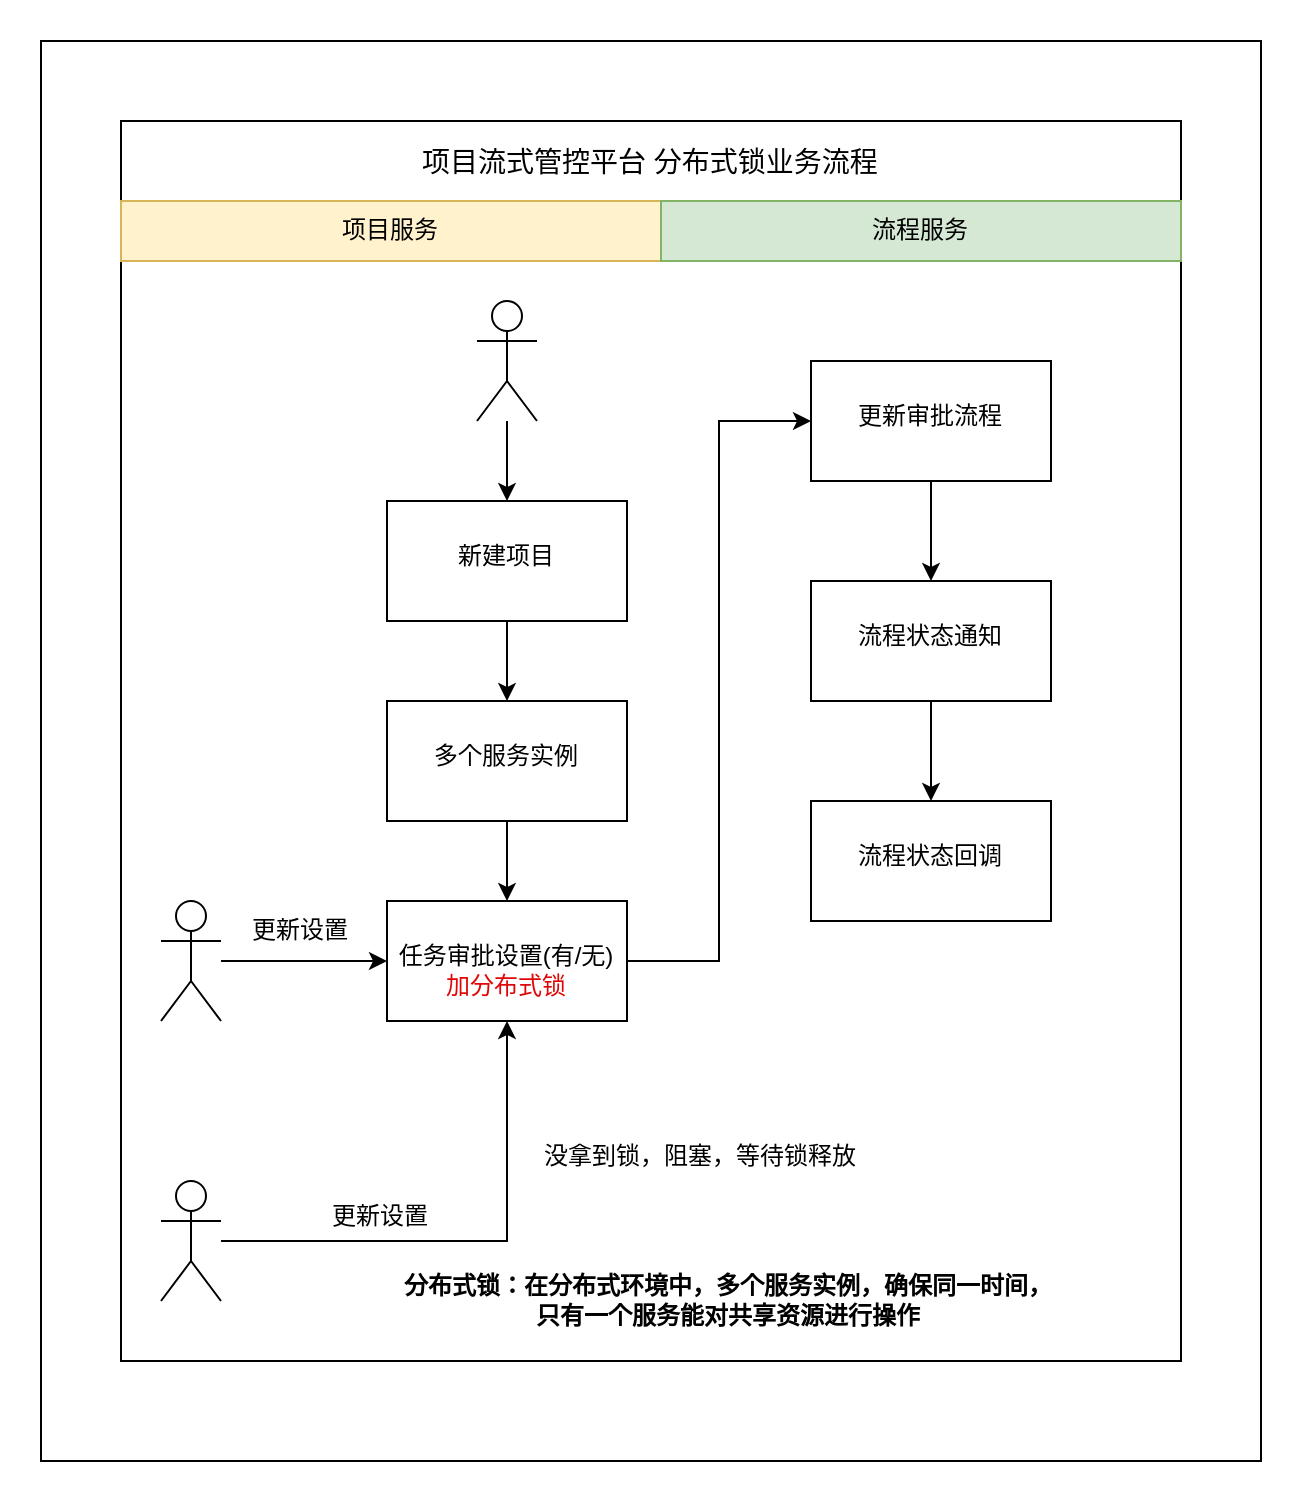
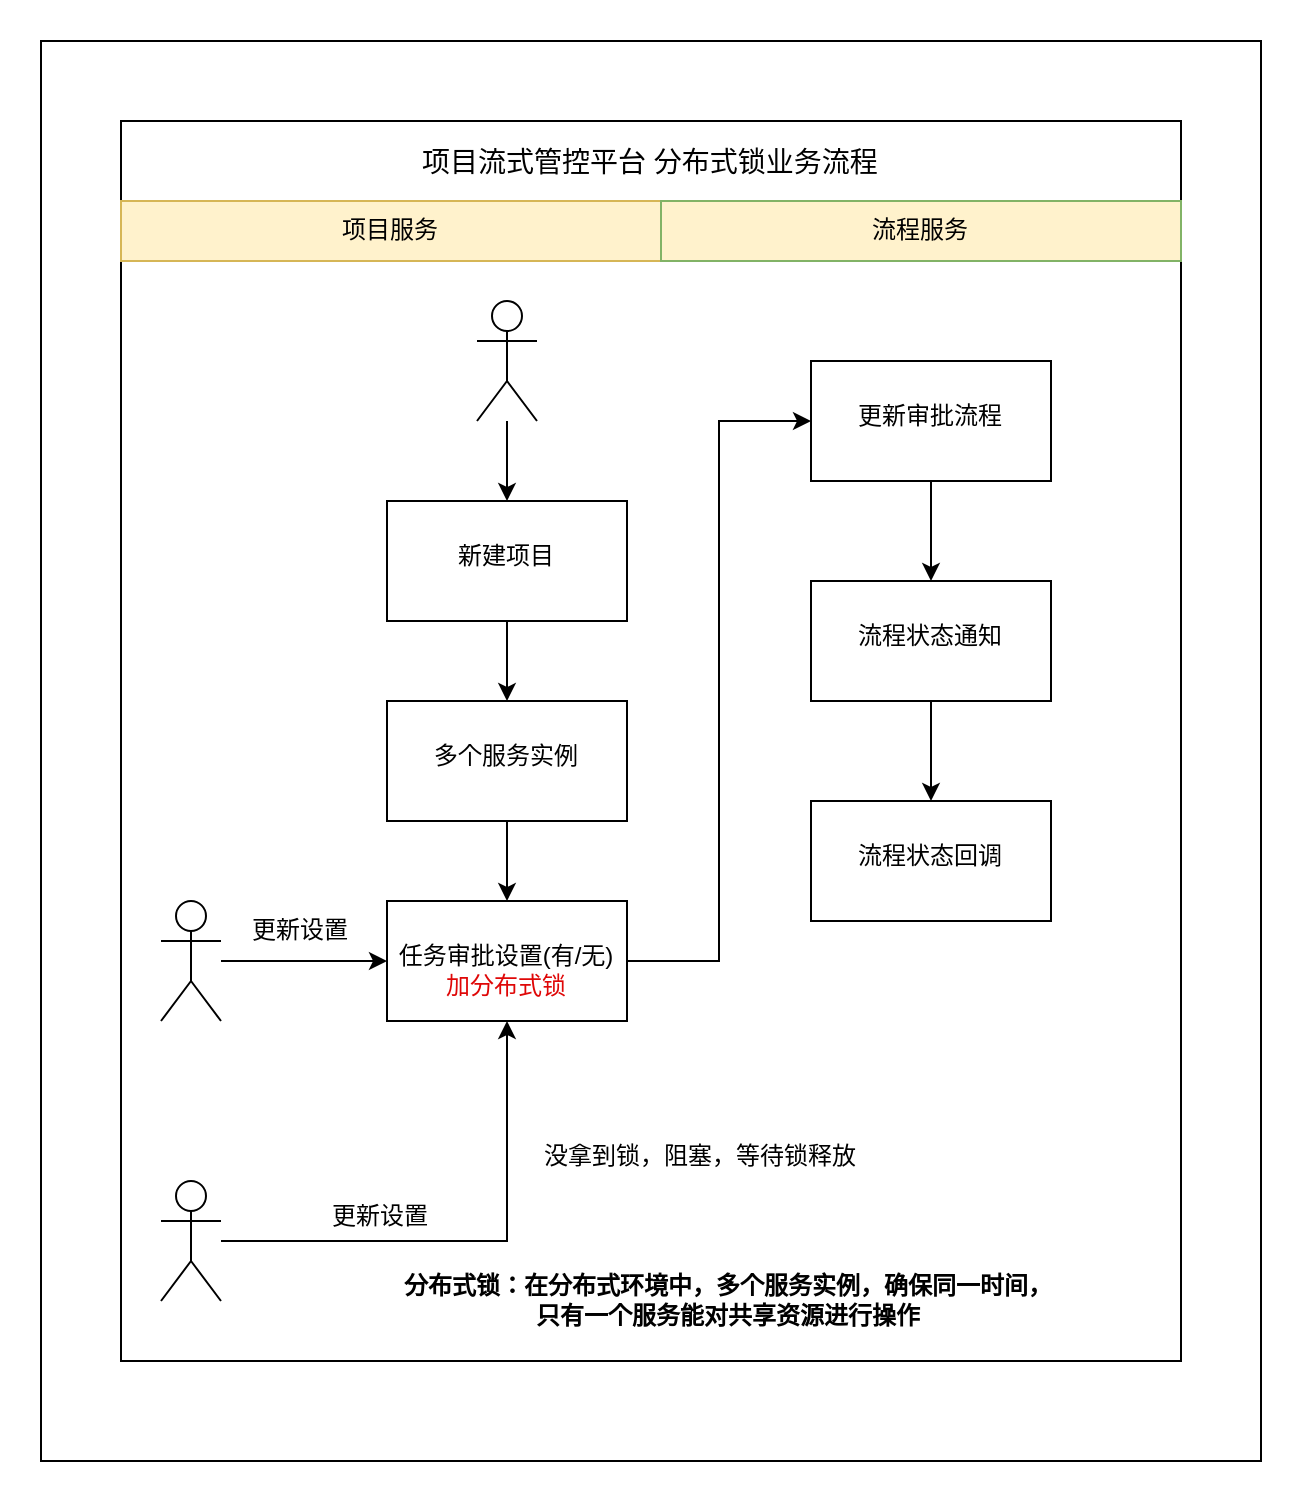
node "流程服务": fillcolor #d5e8d4 -> #fff2cc
